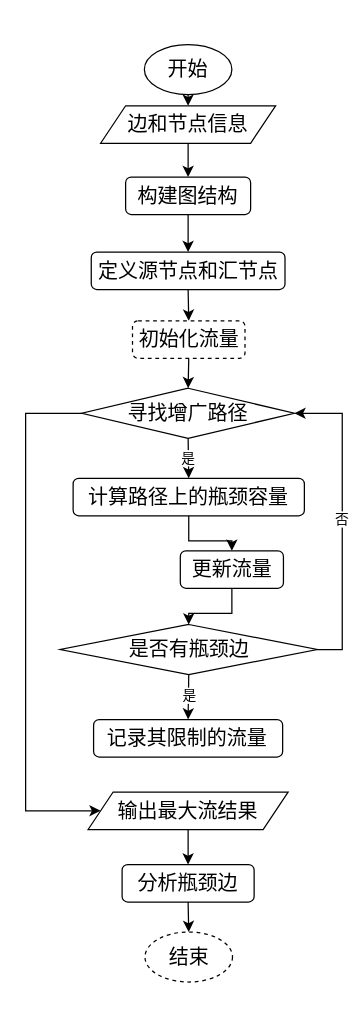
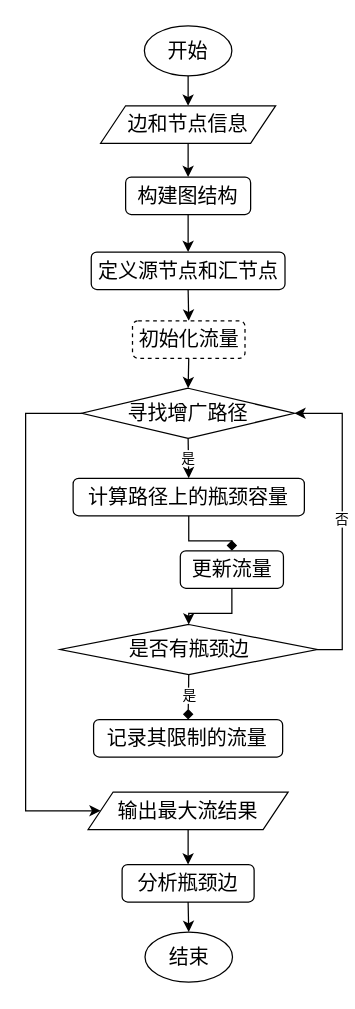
node "开始": moved (188, 69) -> (188, 51)
edge "计算路径上的瓶颈容量" -> "更新流量": arrowhead classic -> diamond
edge "是否有瓶颈边" -> "记录其限制的流量": arrowhead classic -> diamond
node "结束": style dashed -> solid
